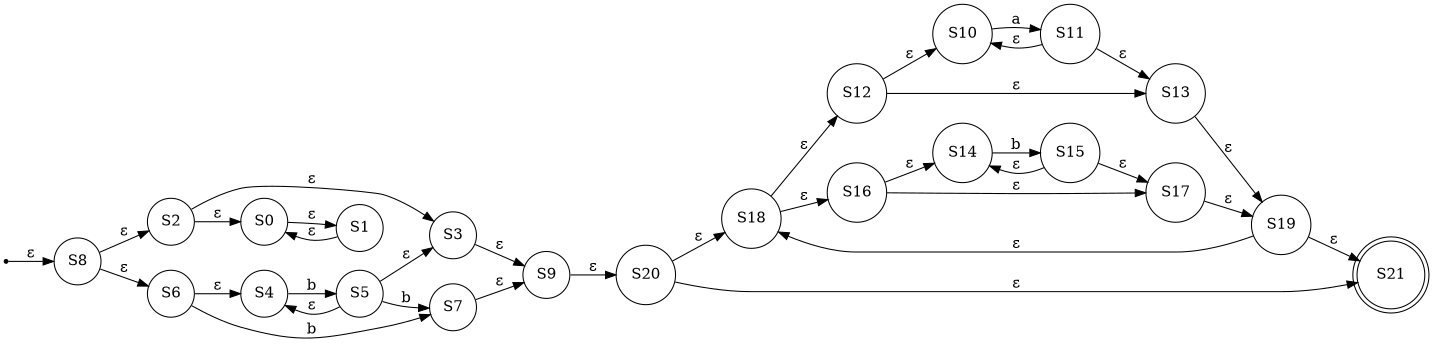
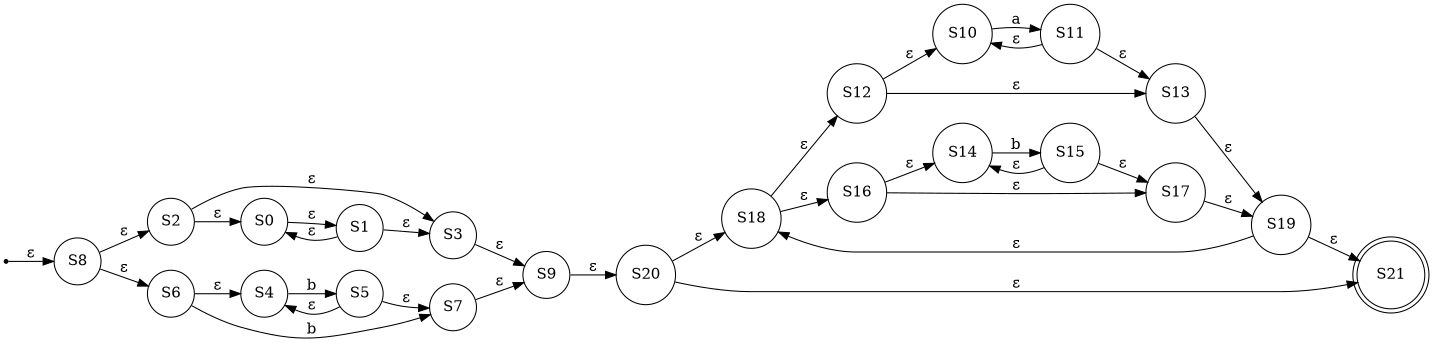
edge "S5" -> "S3": now "S1" -> "S3"
edge "S5" -> "S7": label "b" -> "ε"
